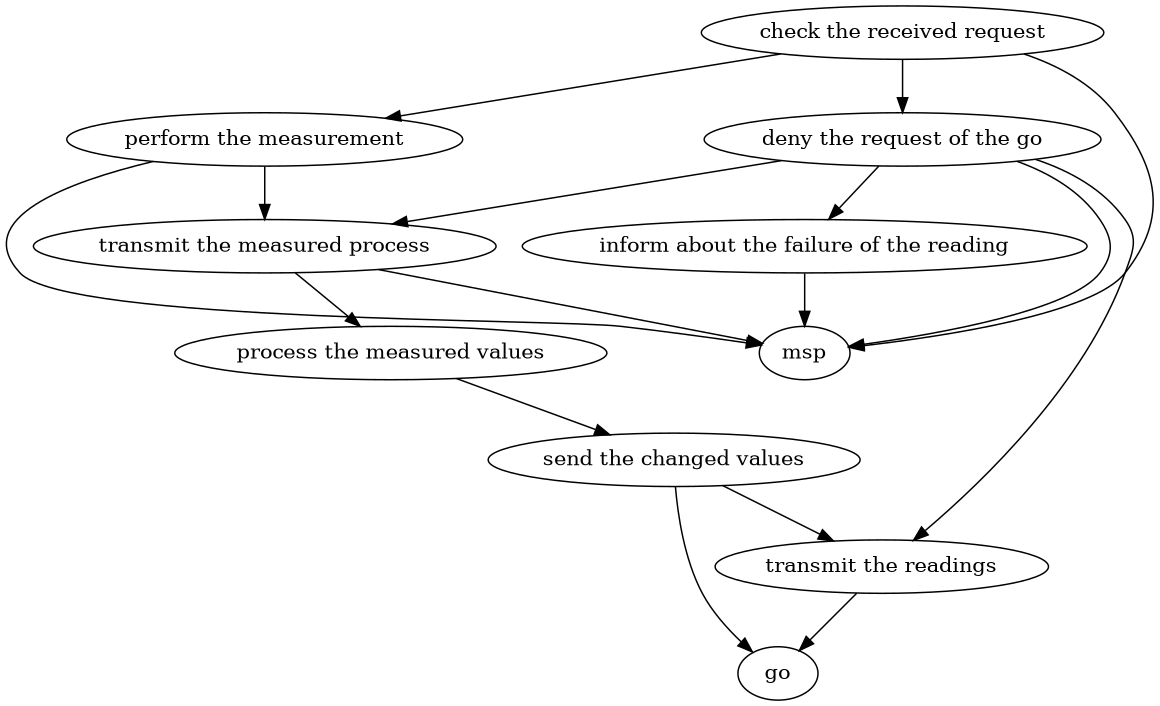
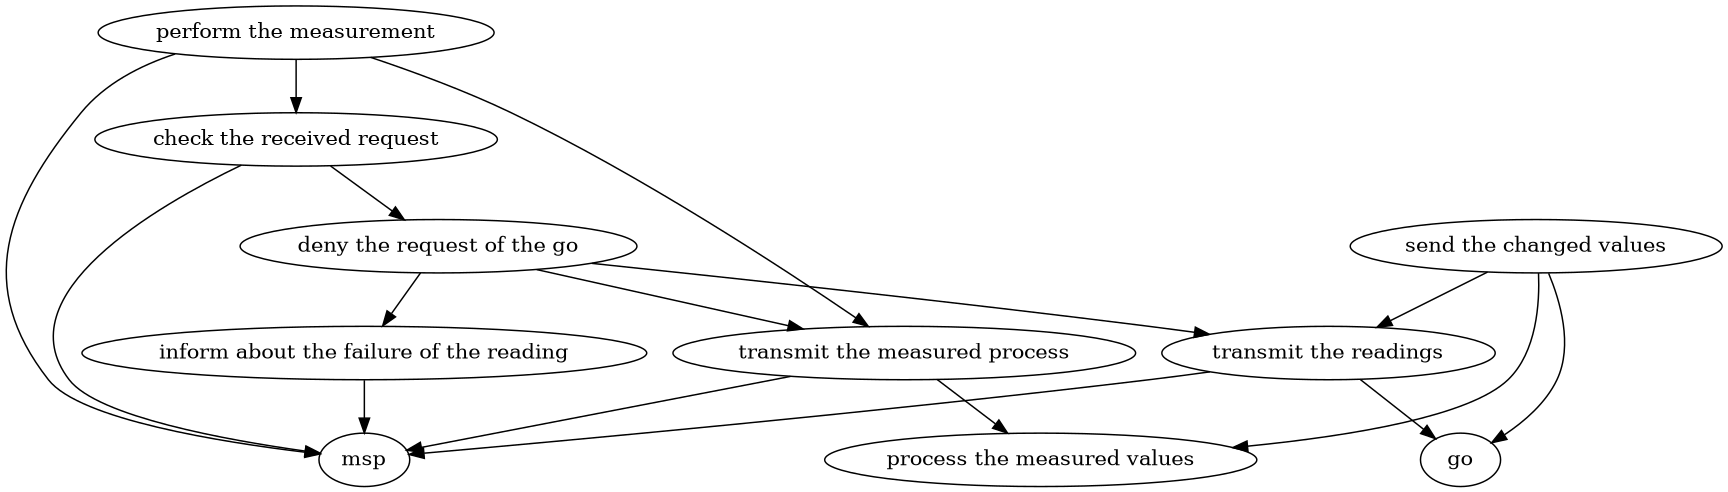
edge "check the received request" -> "perform the measurement": reversed
edge "deny the request of the go" -> "msp": now "transmit the readings" -> "msp"
edge "process the measured values" -> "send the changed values": reversed
